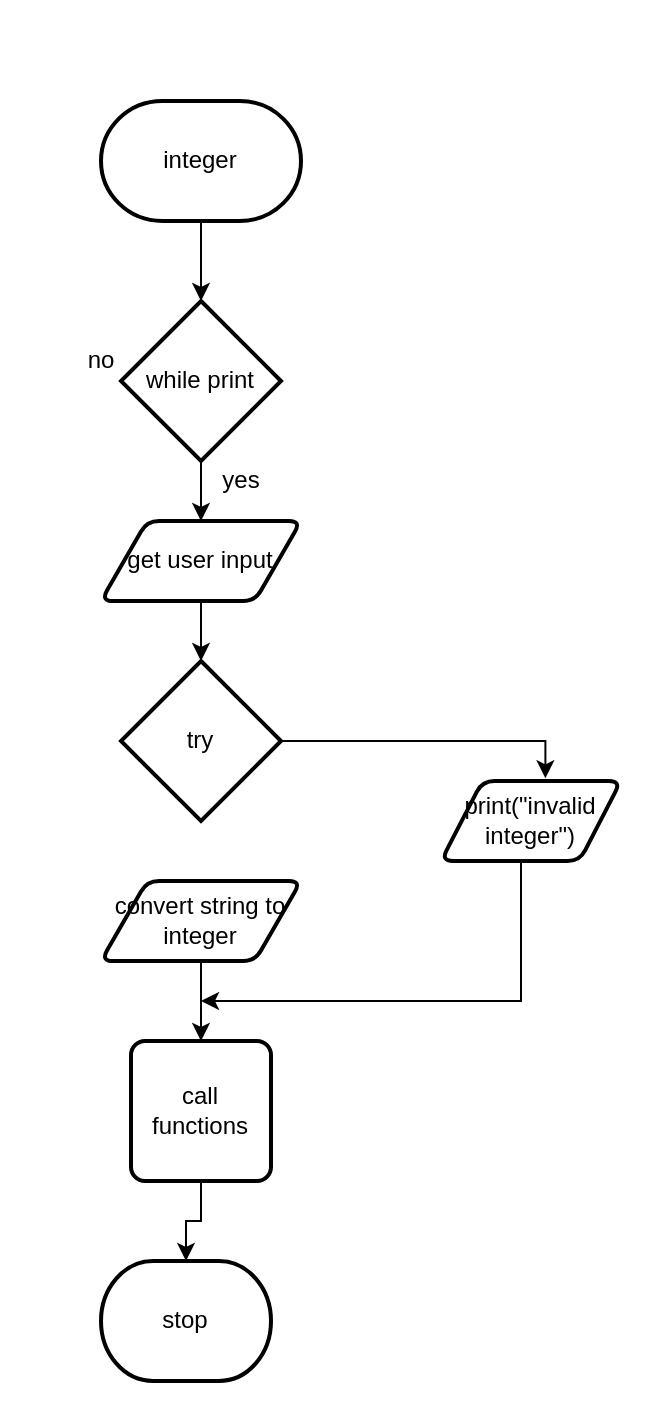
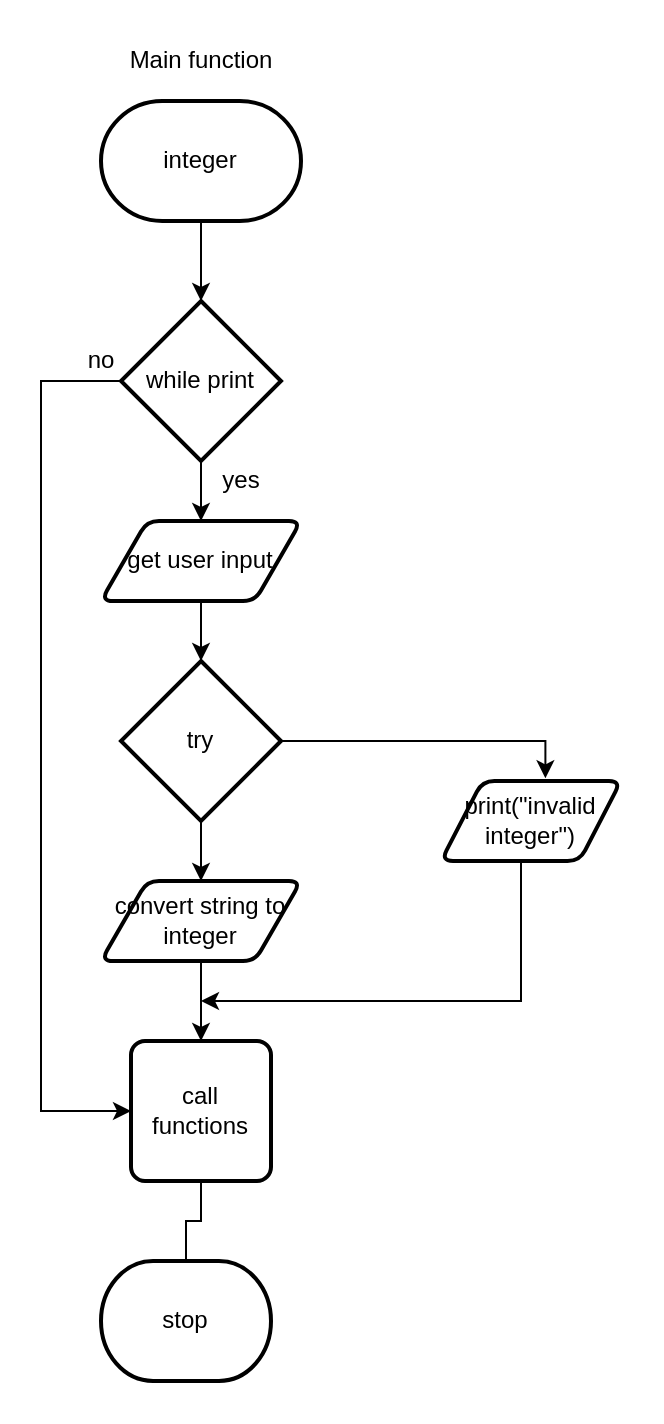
node "Main function": added
edge "while print" -> "call functions": added
edge "try" -> "convert string to integer": added
edge "call functions" -> "stop": arrowhead classic -> none
